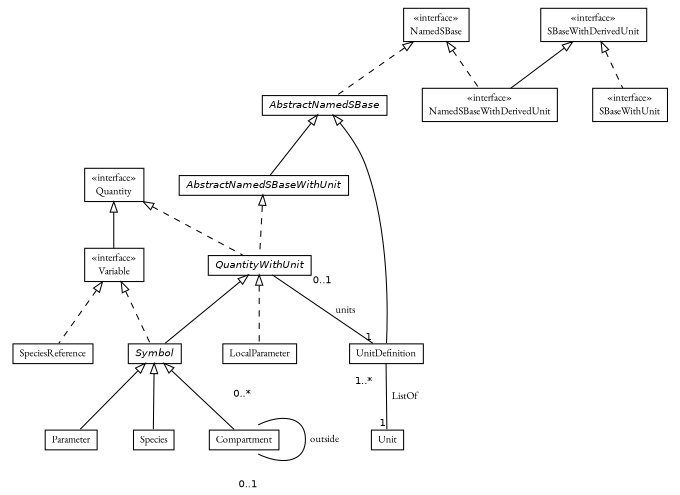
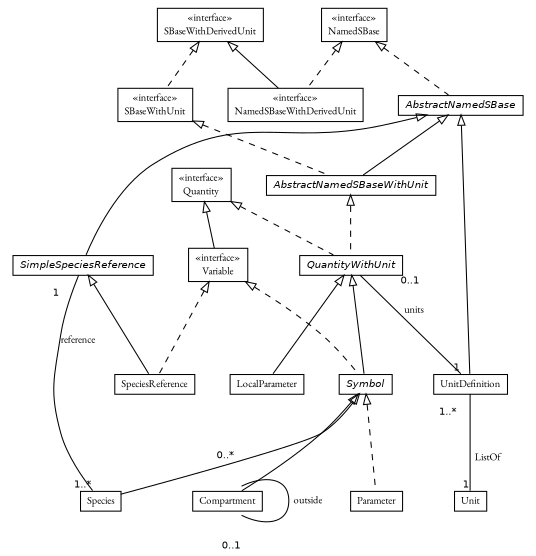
edge "AbstractNamedSBaseWithUnit" -> "SBaseWithUnit": added
node "SimpleSpeciesReference": added
edge "LocalParameter" -> "QuantityWithUnit": style dashed -> solid
edge "Parameter" -> "Symbol": style solid -> dashed
